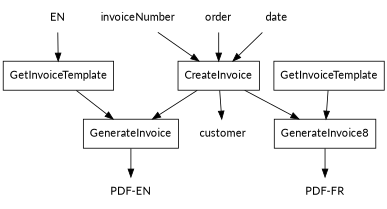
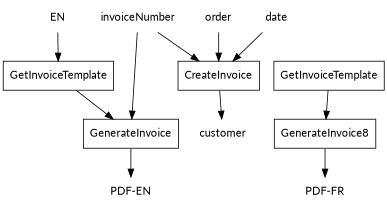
edge "CreateInvoice" -> "GenerateInvoice": now "invoiceNumber" -> "GenerateInvoice"
edge "CreateInvoice" -> "GenerateInvoice8": removed
